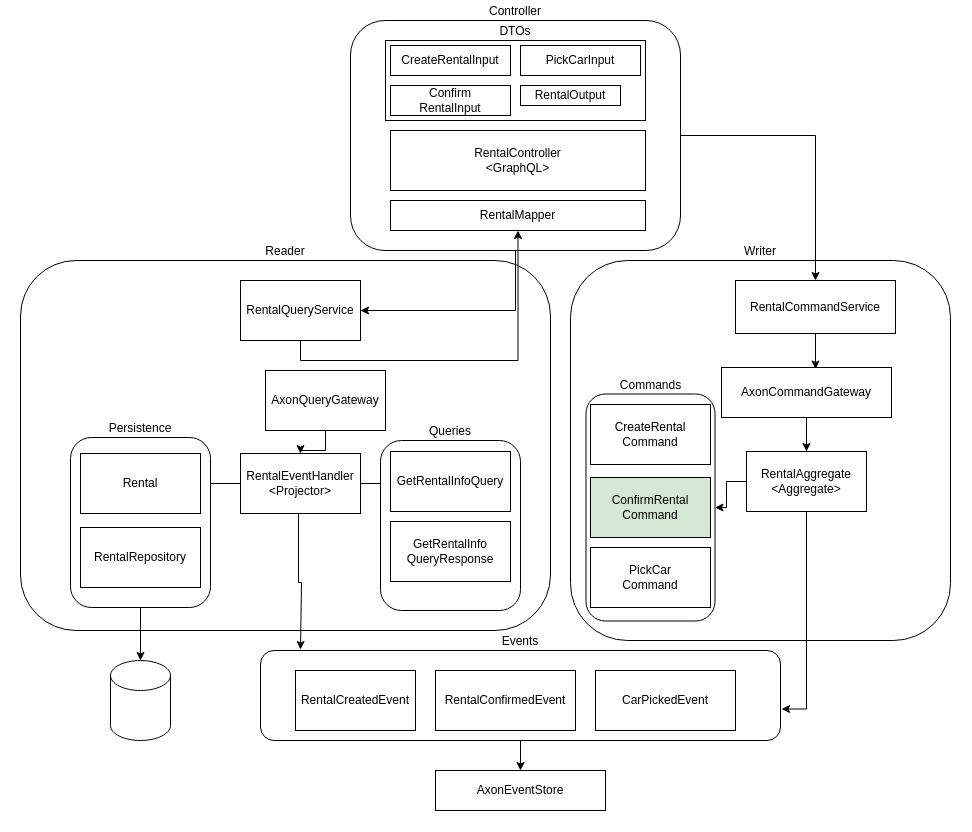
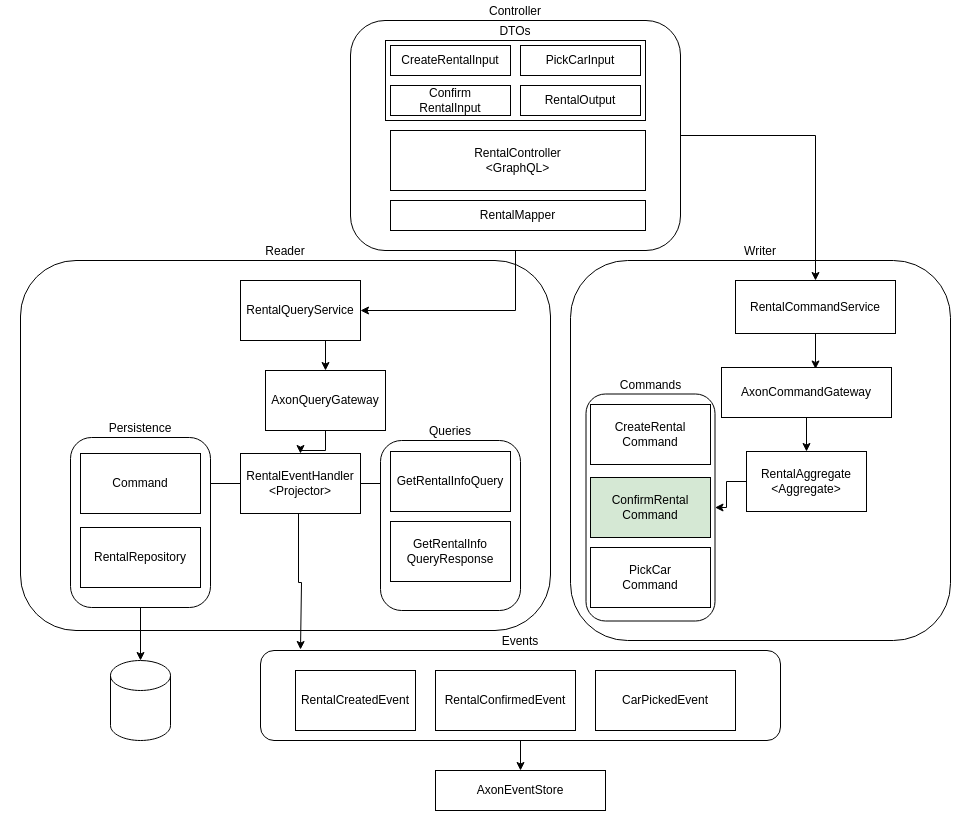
node "RentalOutput": size 100x20 -> 120x30
edge "RentalQueryService" -> "RentalMapper": now "RentalQueryService" -> "AxonQueryGateway"
node "Rental": label "Rental" -> "Command"
edge "RentalAggregate <Aggregate>" -> "Events": removed
